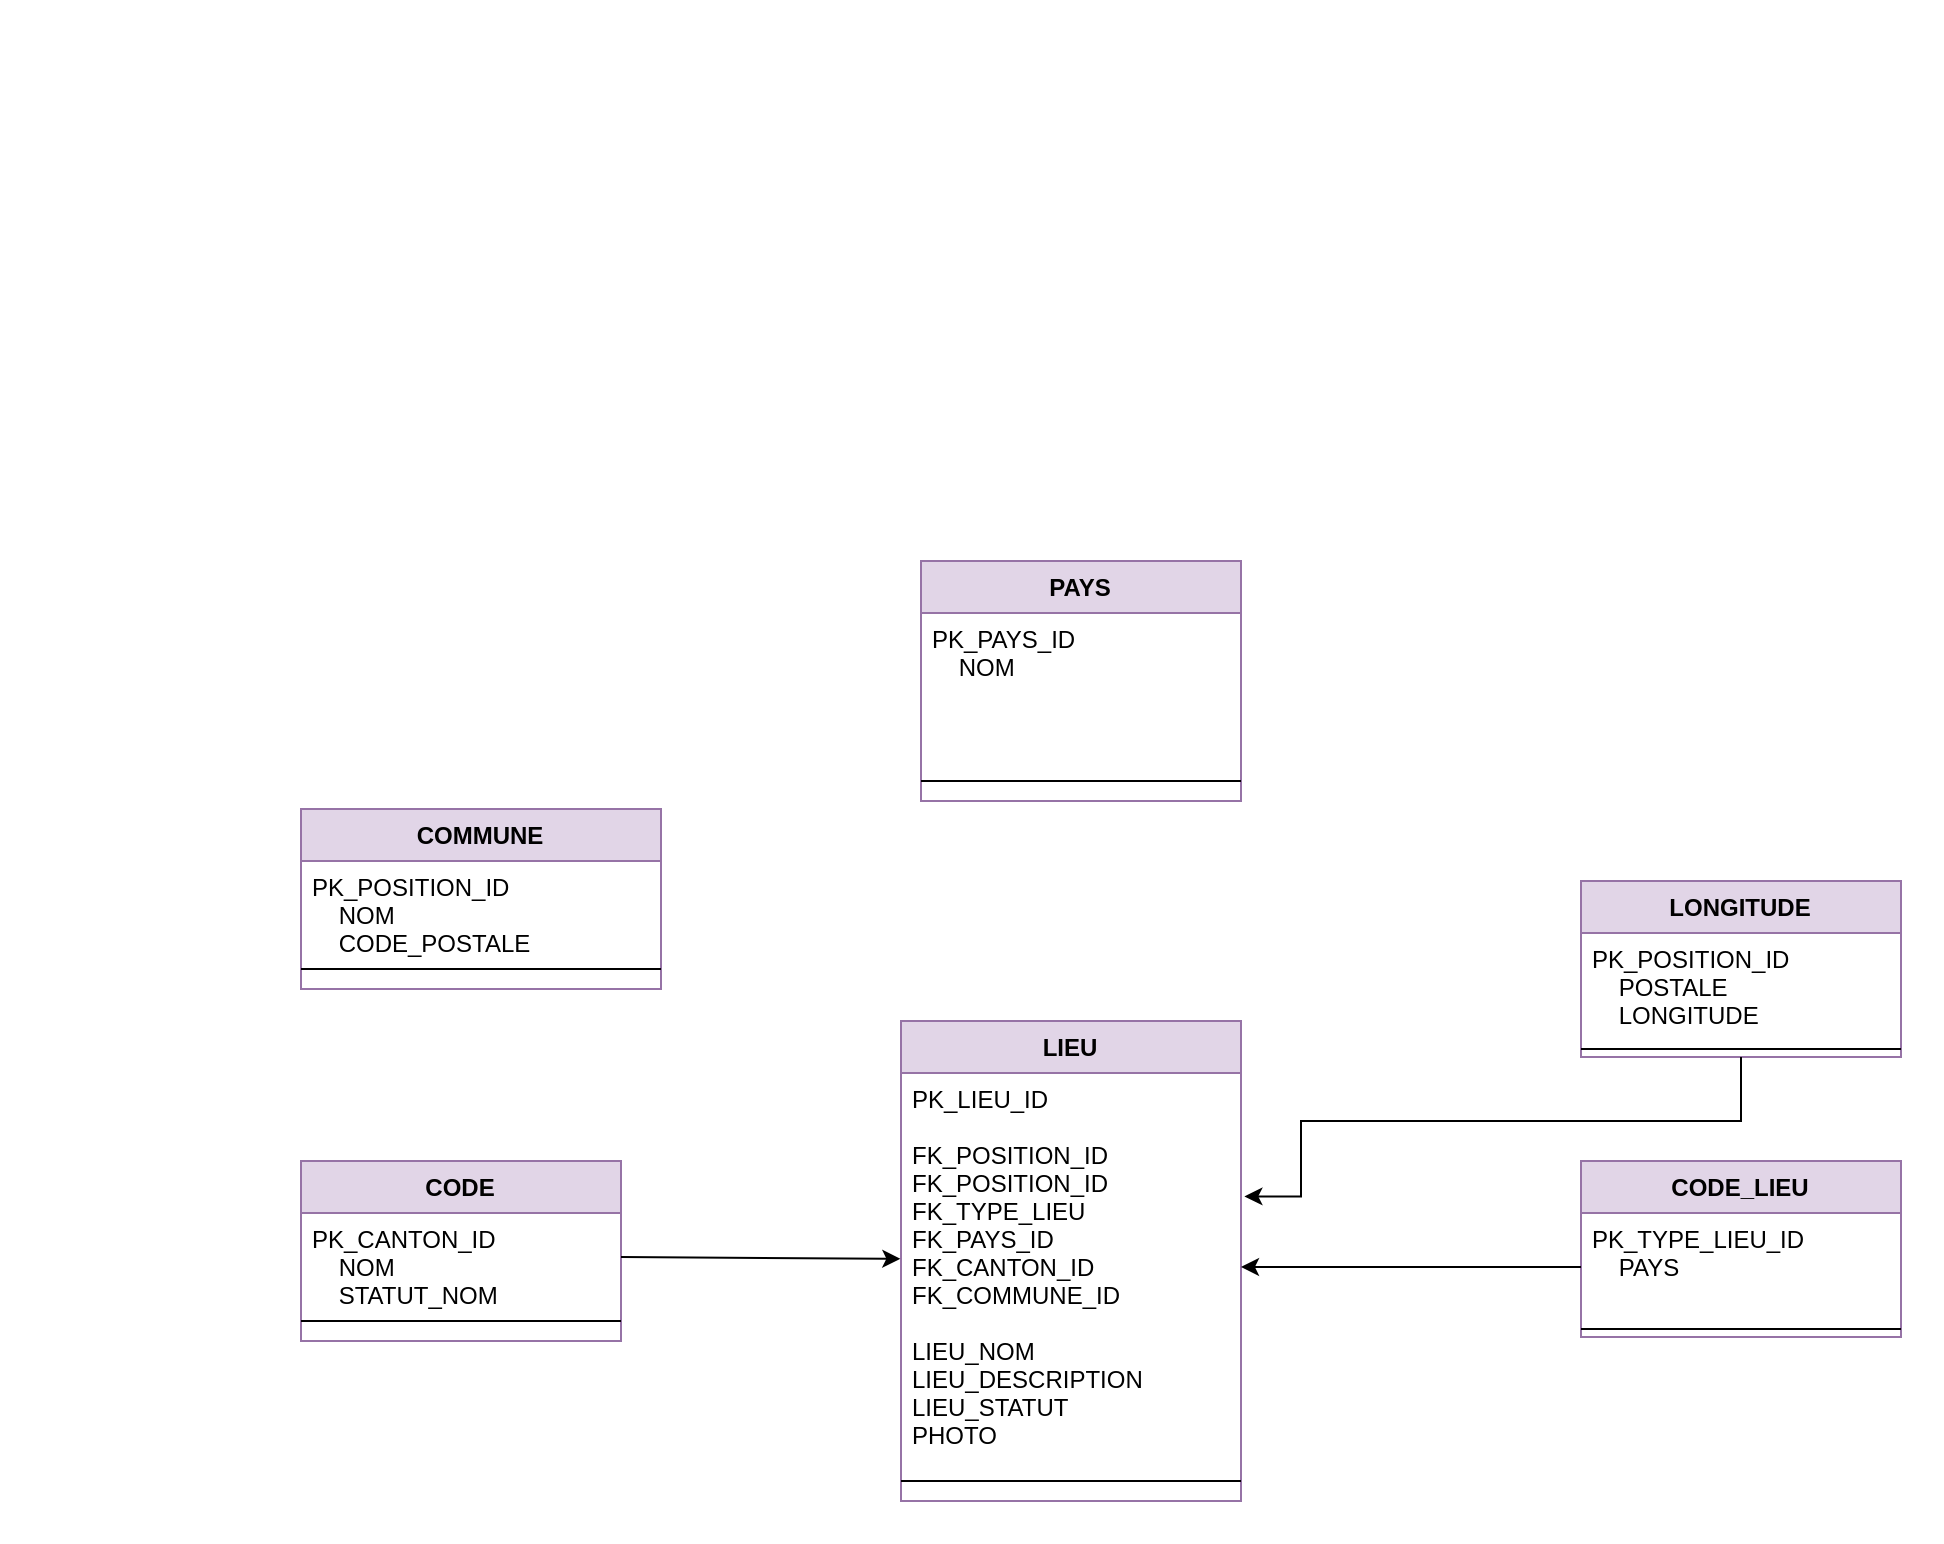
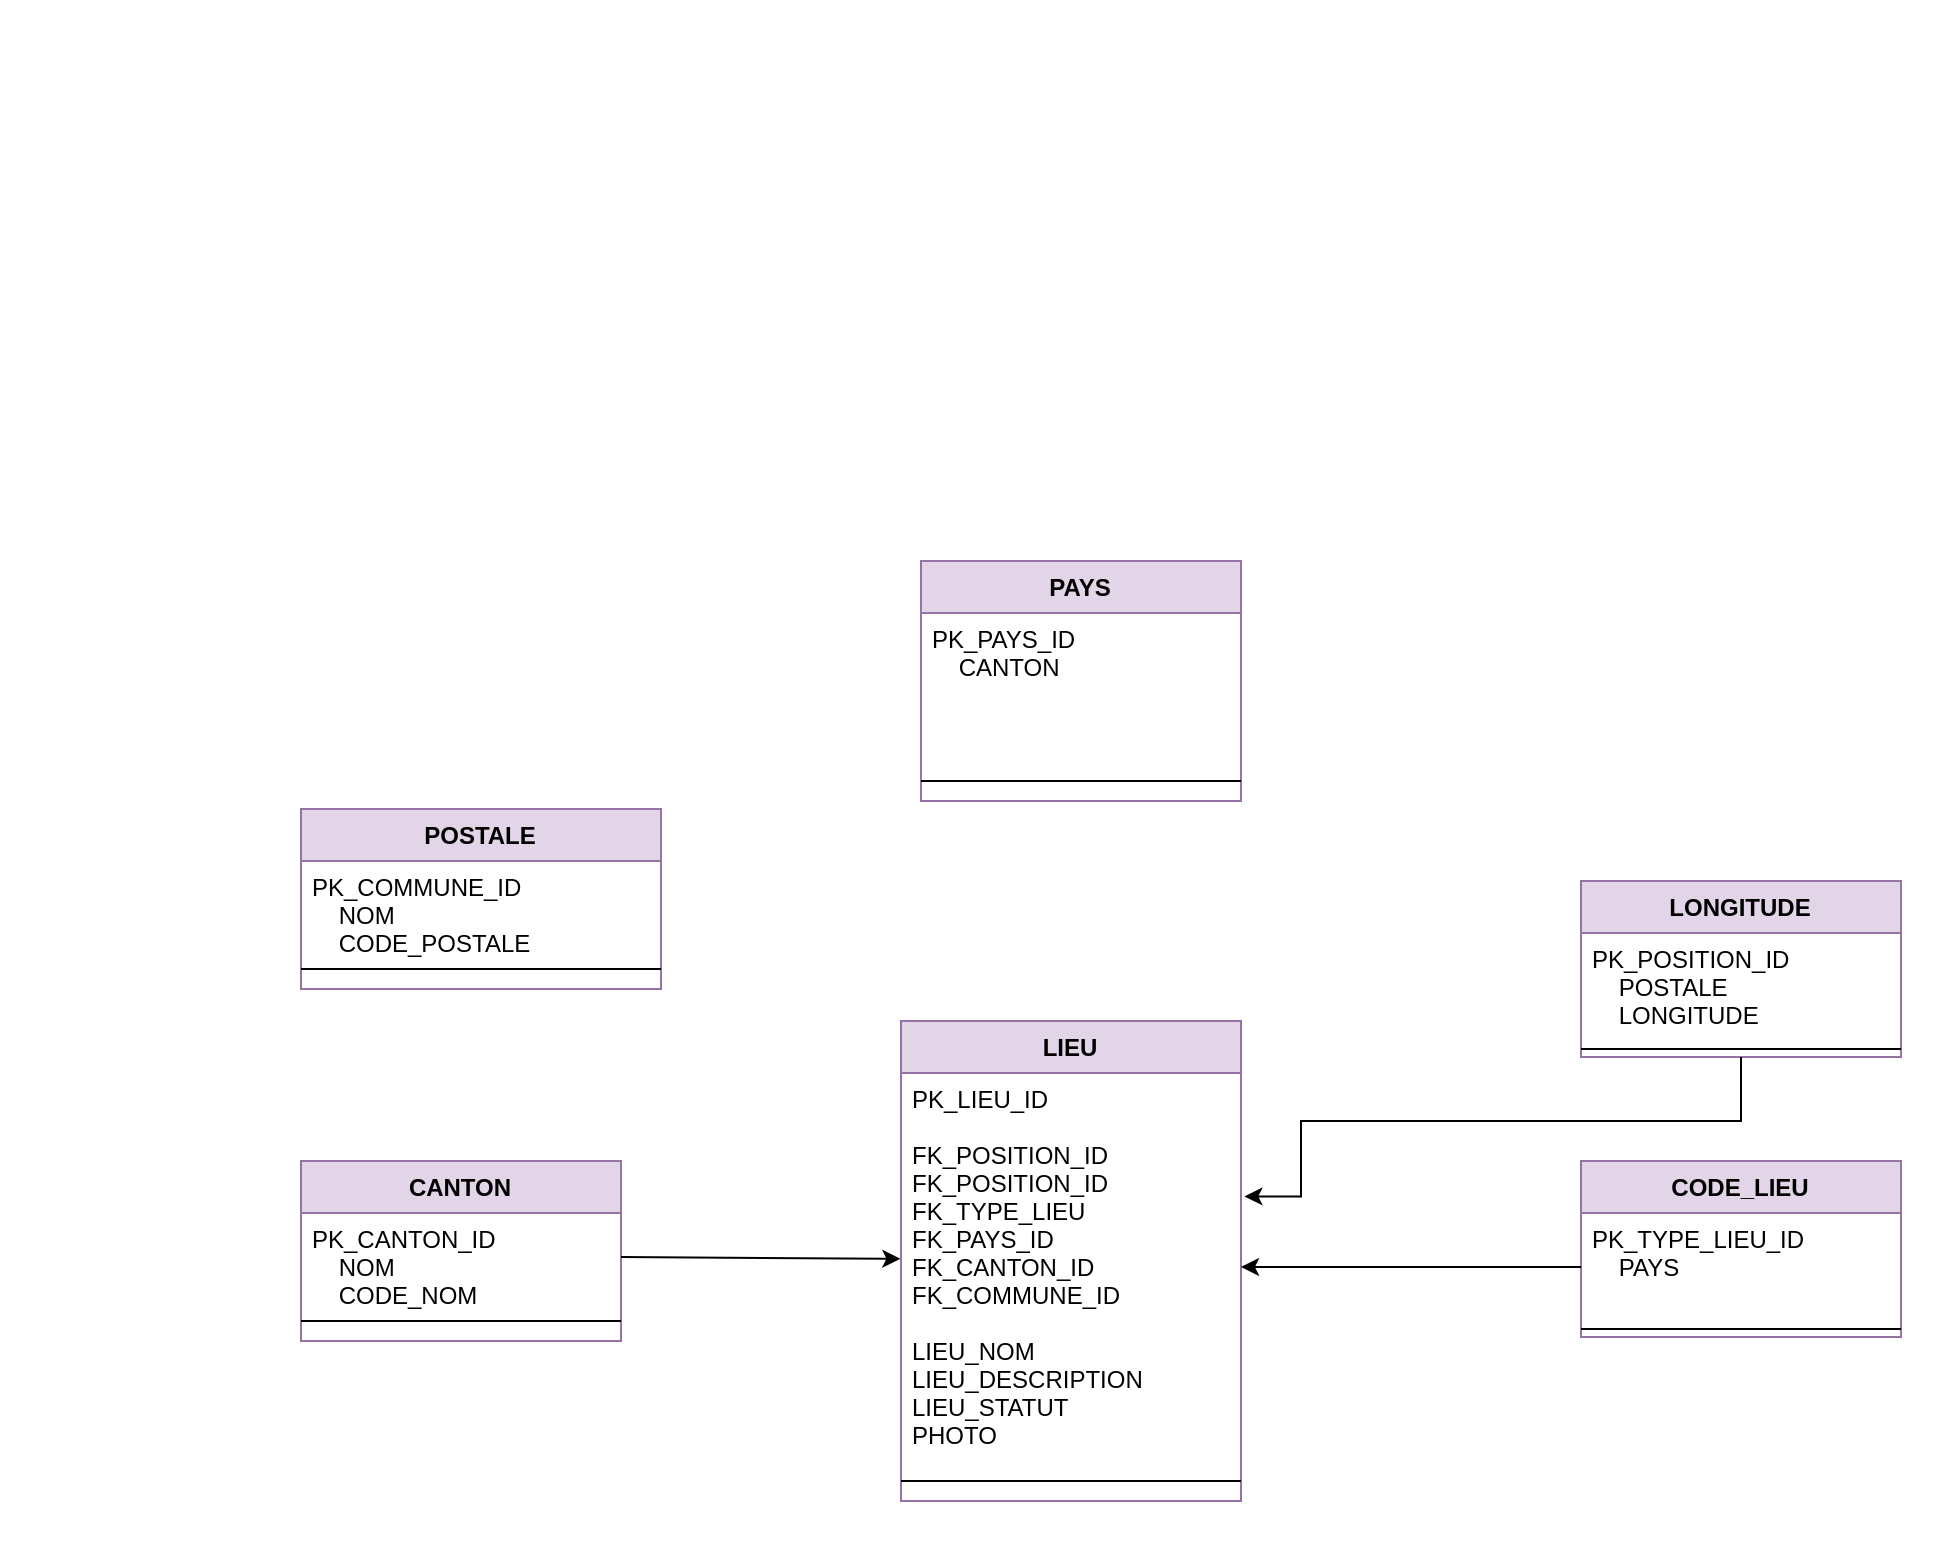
node "PK_PAYS_ID NOM": label "PK_PAYS_ID NOM" -> "PK_PAYS_ID CANTON"
node "COMMUNE": label "COMMUNE" -> "POSTALE"
node "PK_POSITION_ID NOM CODE_POSTALE": label "PK_POSITION_ID NOM CODE_POSTALE" -> "PK_COMMUNE_ID NOM CODE_POSTALE"
node "CODE": label "CODE" -> "CANTON"
node "PK_CANTON_ID NOM STATUT_NOM": label "PK_CANTON_ID NOM STATUT_NOM" -> "PK_CANTON_ID NOM CODE_NOM"
